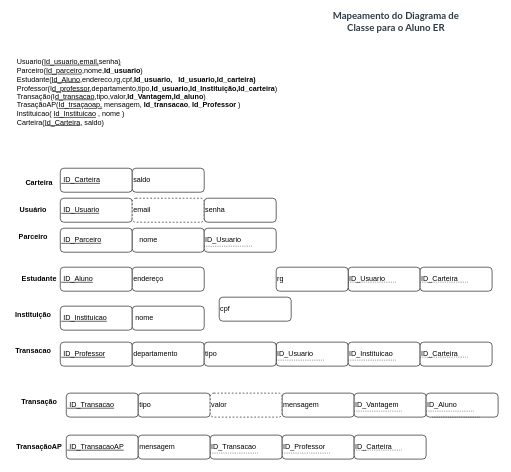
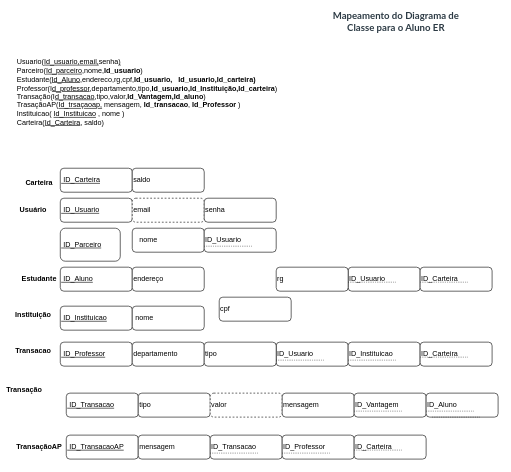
node "Parceiro": removed
node "ID_Parceiro": size 72x24 -> 60x33
node "Transação": moved (39, 402) -> (24, 390)
